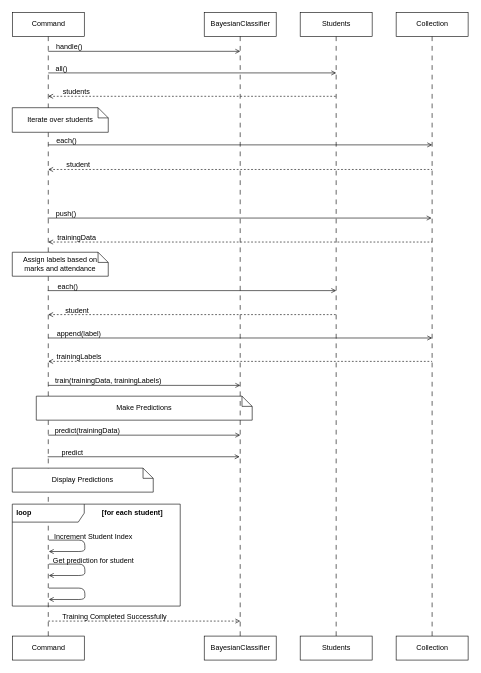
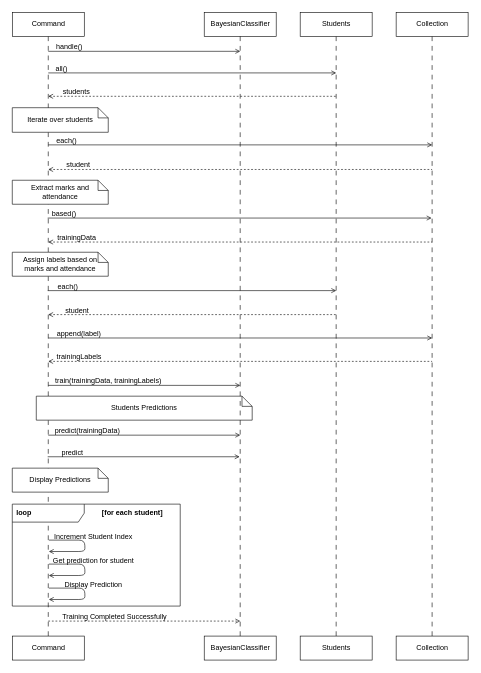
node "Extract marks and attendance": added
node "push()": label "push()" -> "based()"
node "Make Predictions": label "Make Predictions" -> "Students Predictions"
node "Display Predictions": size 141x24 -> 96x24
node "Display Prediction": added
